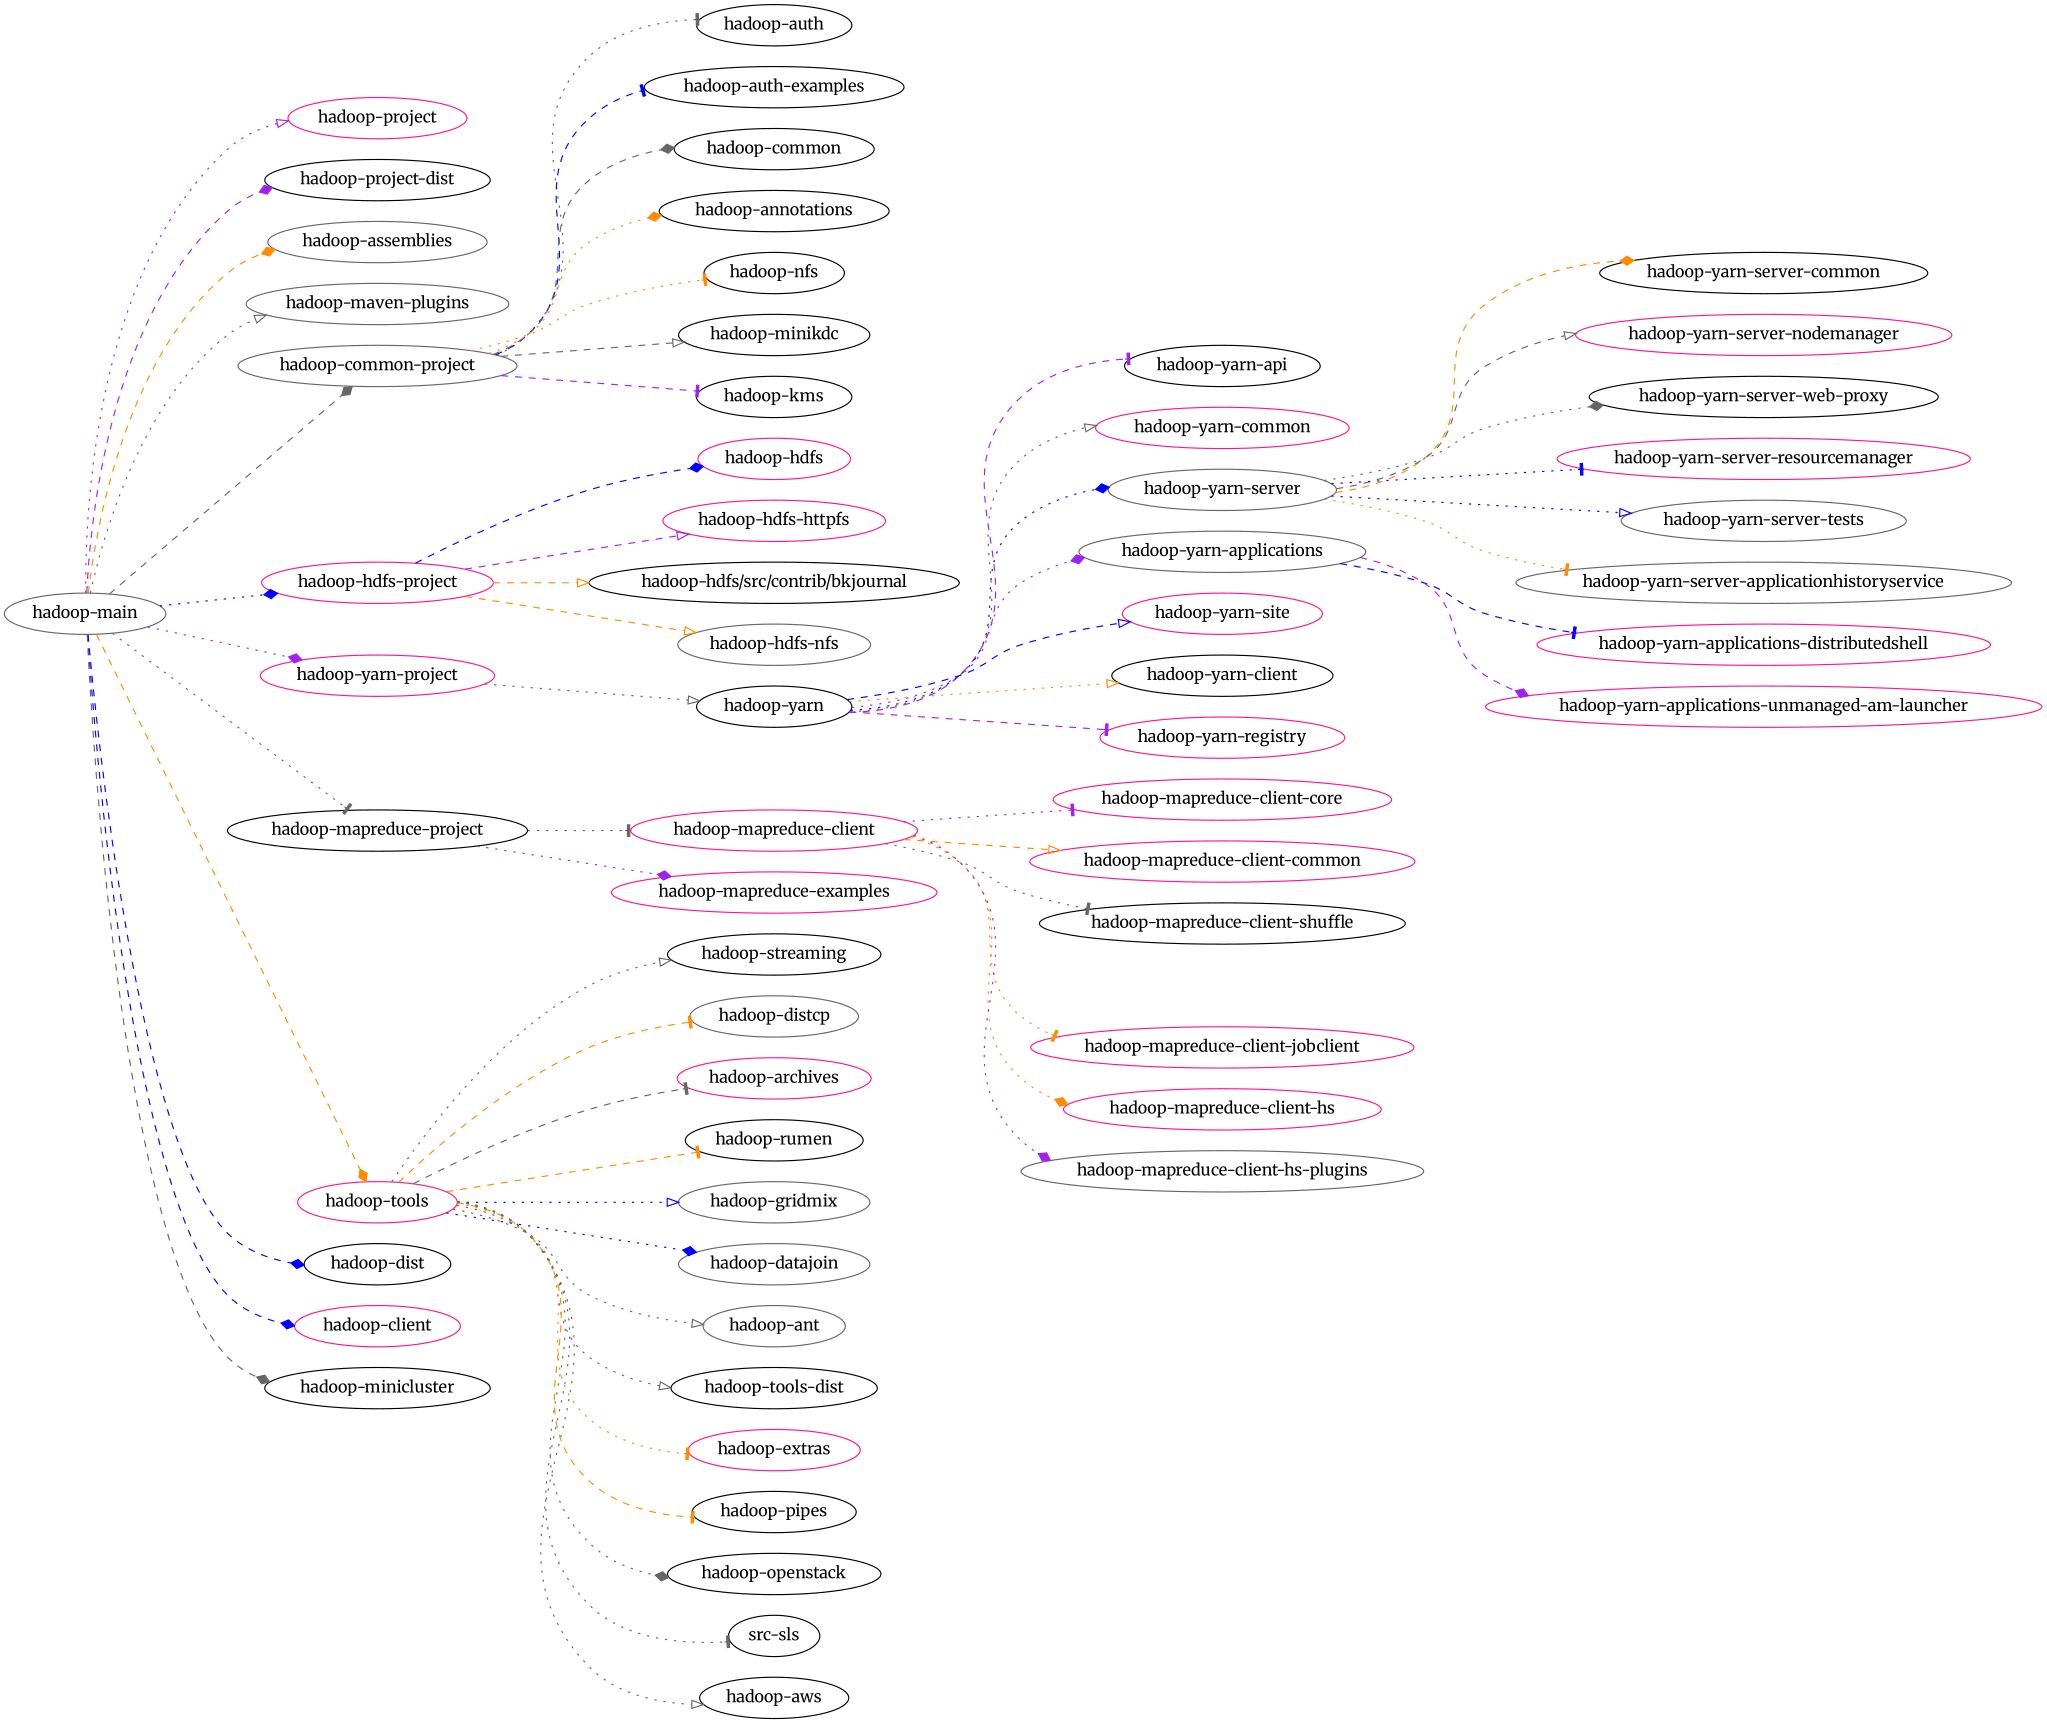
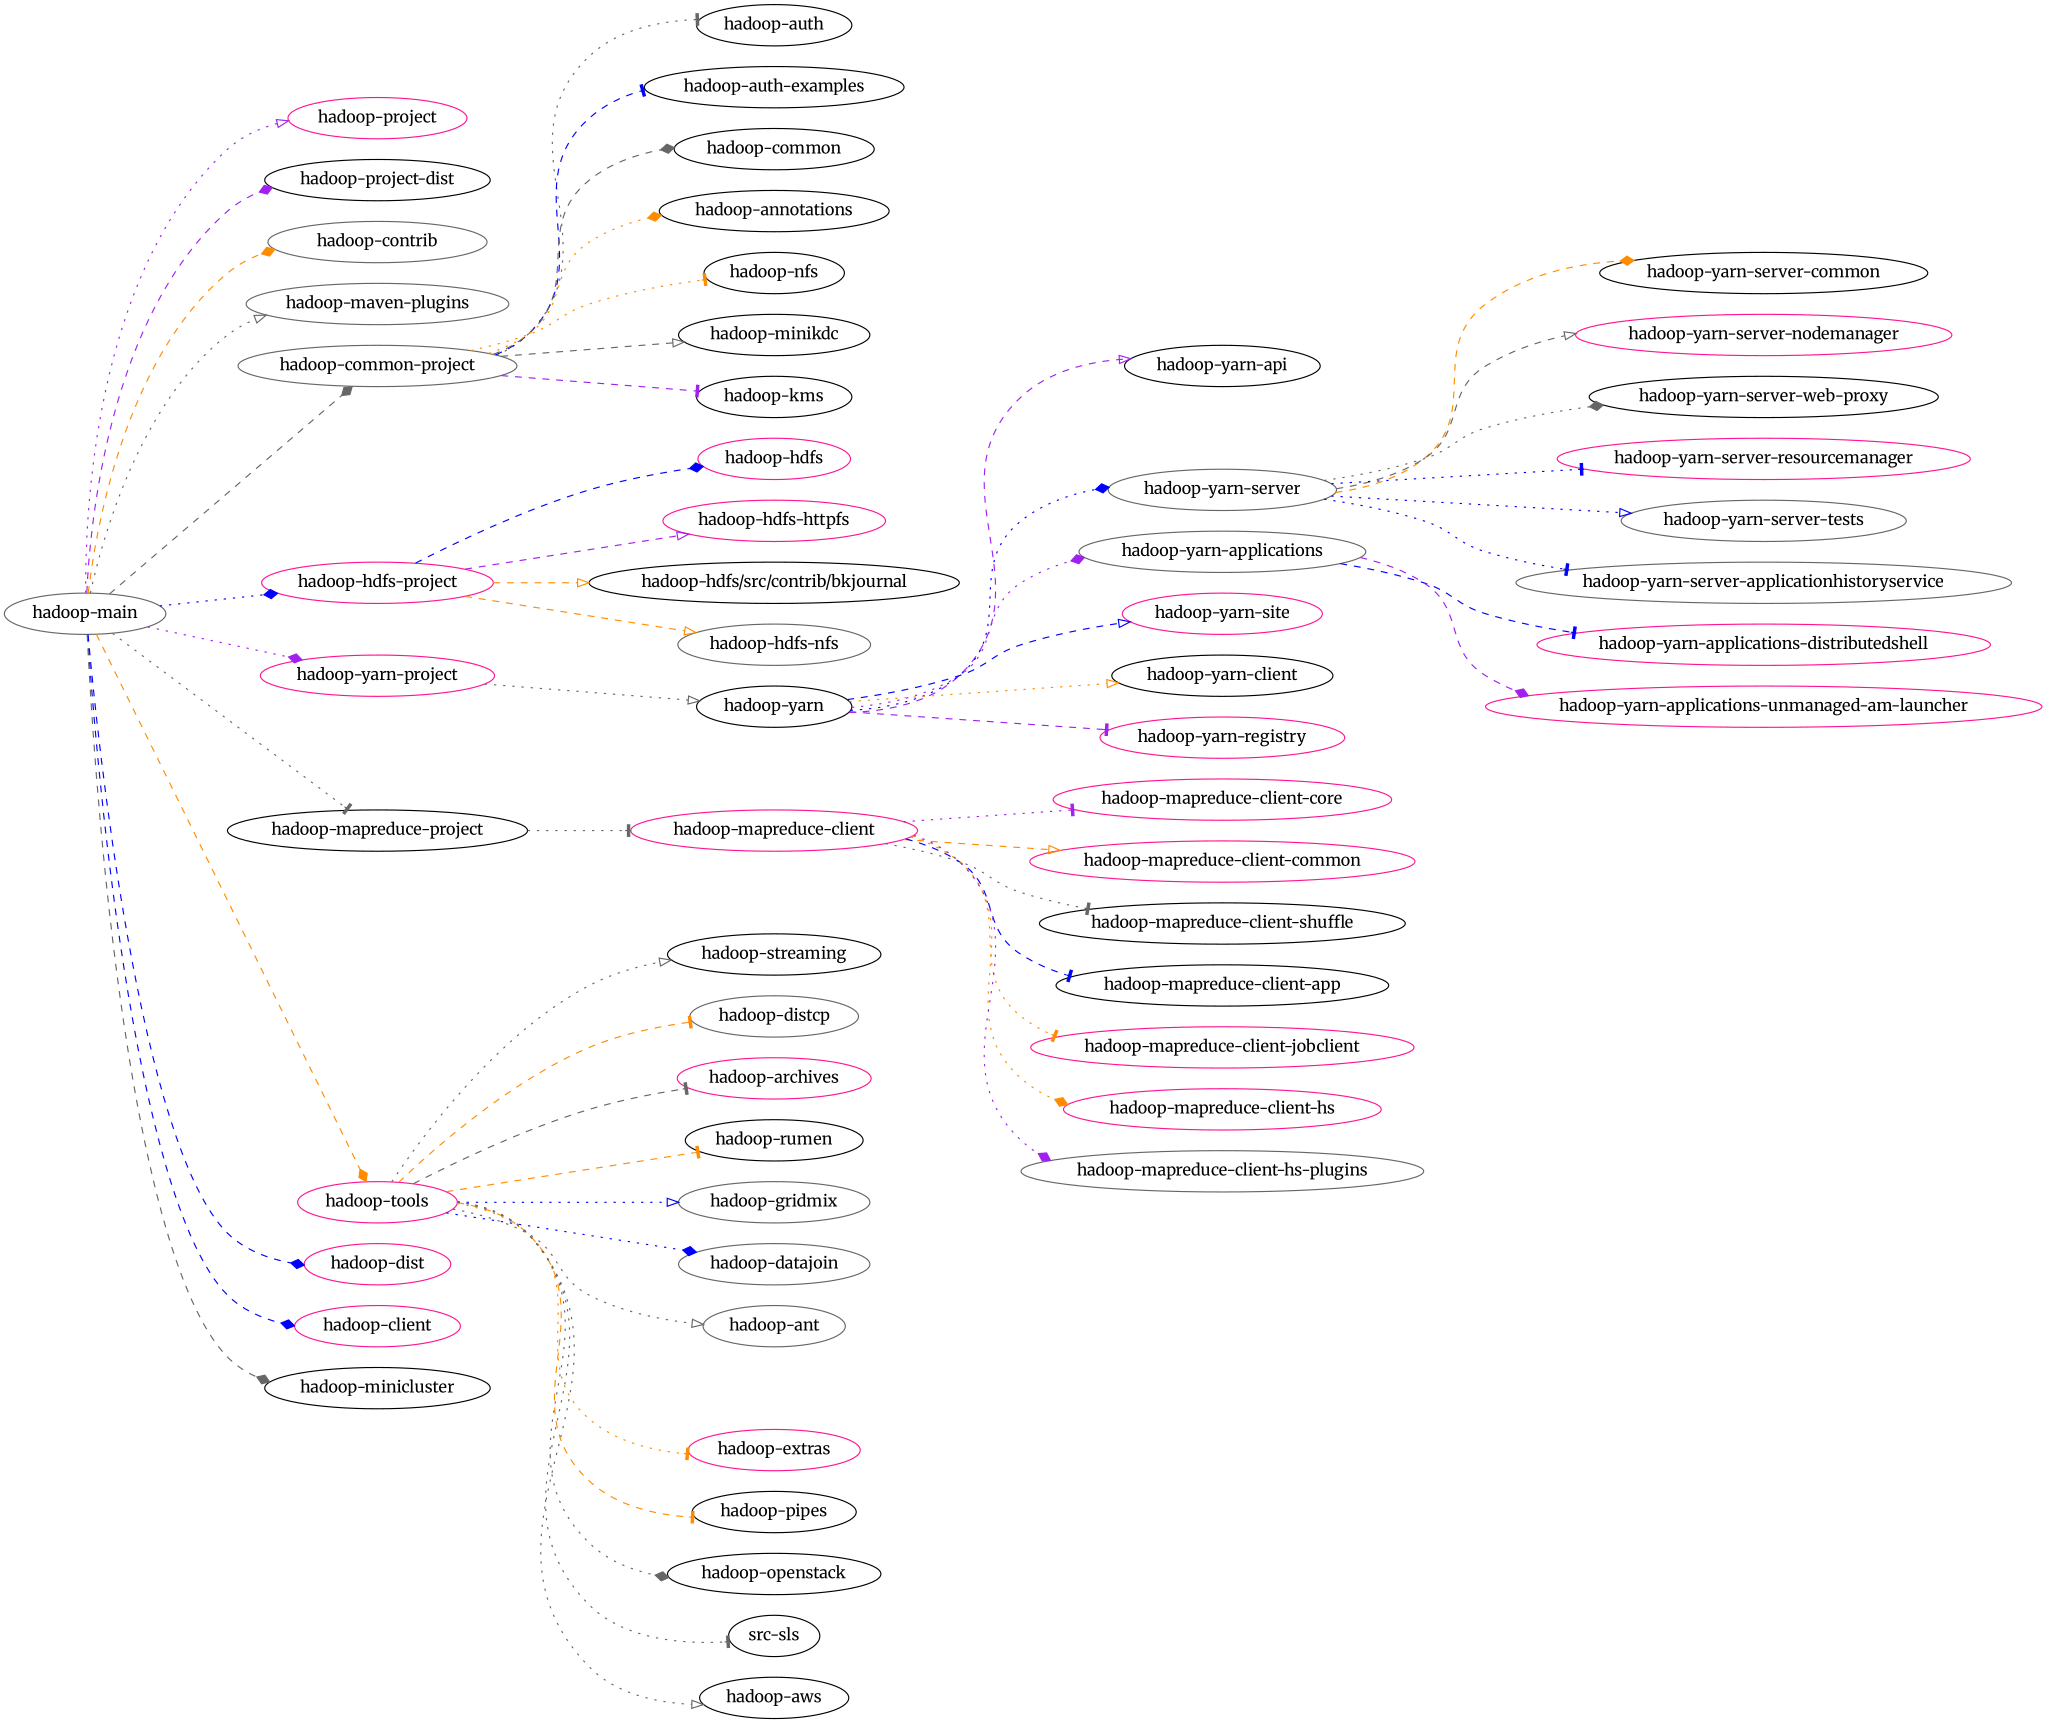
node "hadoop-assemblies": label "hadoop-assemblies" -> "hadoop-contrib"
node "hadoop-yarn-common": removed
edge "hadoop-yarn" -> "hadoop-yarn-api": arrowhead tee -> onormal
edge "hadoop-yarn-server" -> "hadoop-yarn-server-applicationhistoryservice": color darkorange -> blue
node "hadoop-mapreduce-examples": removed
node "hadoop-mapreduce-client-app": added
node "hadoop-dist": color black -> deeppink
node "hadoop-tools-dist": removed
